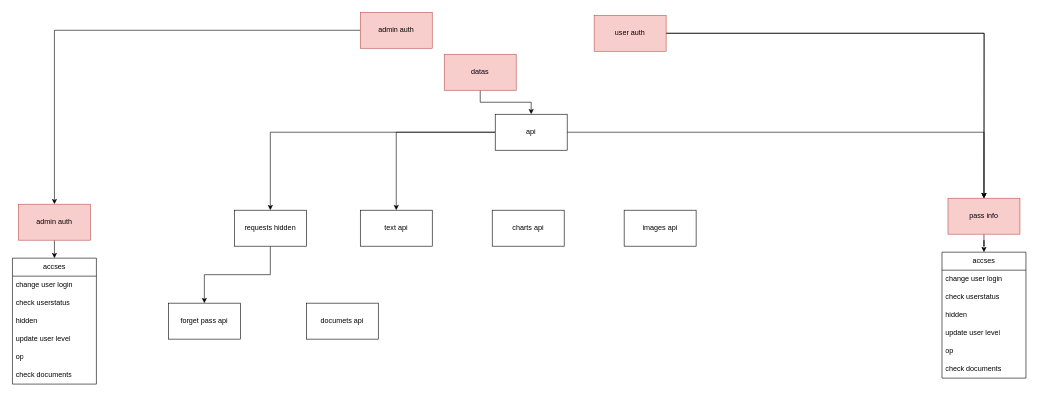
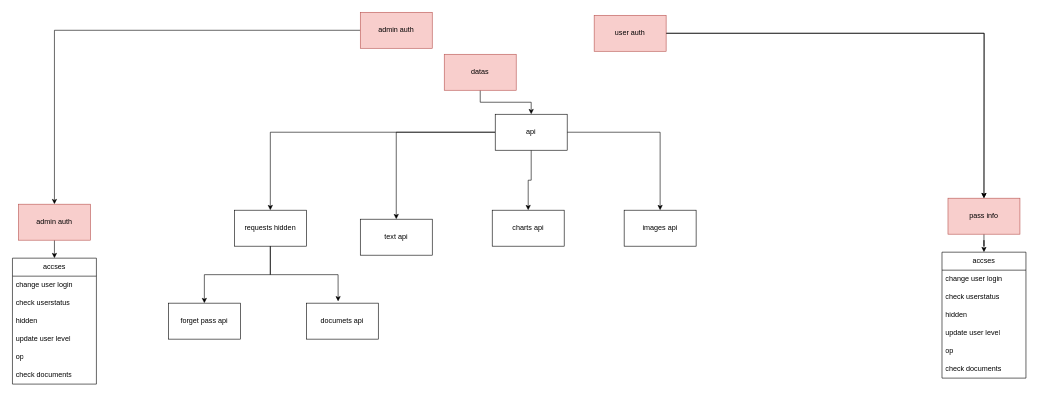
edge "api" -> "pass info": now "api" -> "charts api"
edge "api" -> "images api": added
node "text api": moved (396, 228) -> (396, 237)
edge "requests hidden" -> "documets api": added
